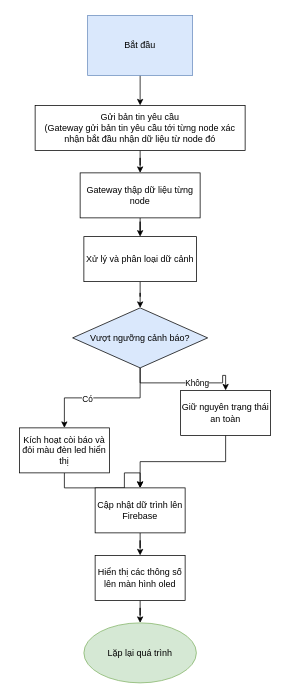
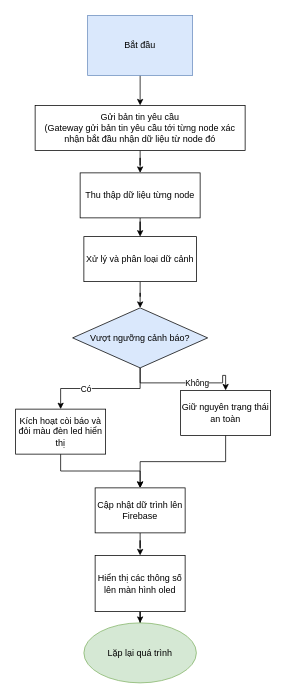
node "Gateway thập dữ liệu từng node": label "Gateway thập dữ liệu từng node" -> "Thu thập dữ liệu từng node"
node "Kích hoạt còi báo và đỏi màu đèn led hiển thị": moved (64, 450) -> (60, 432)
node "Hiển thị các thông số lên màn hình oled": size 90x45 -> 90x56
